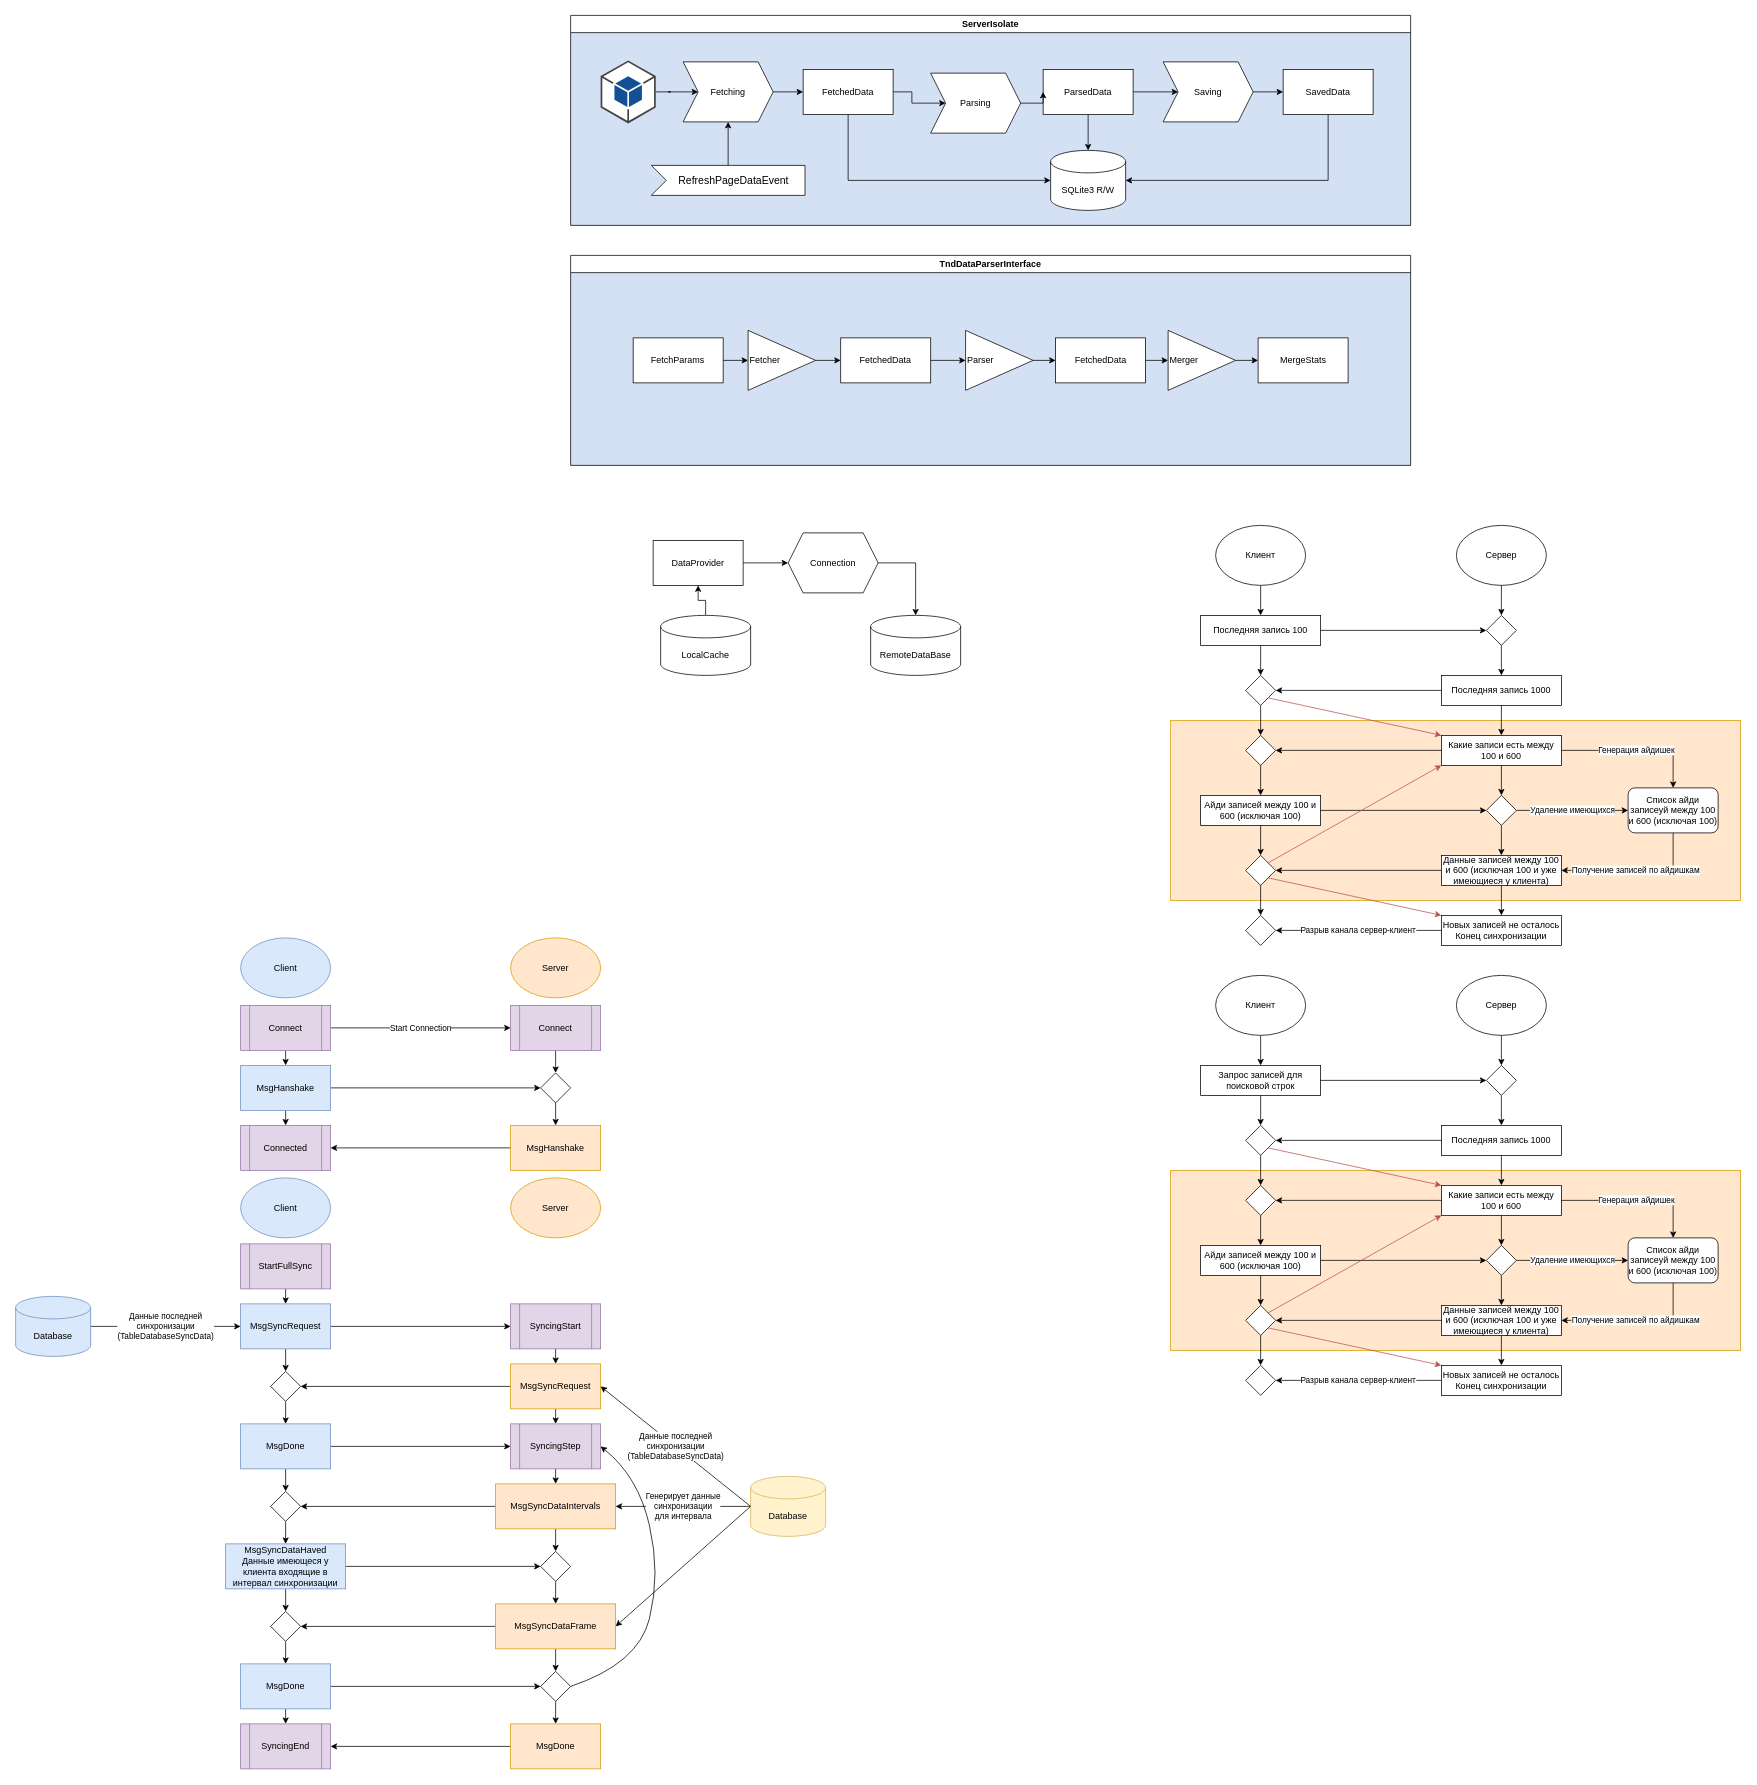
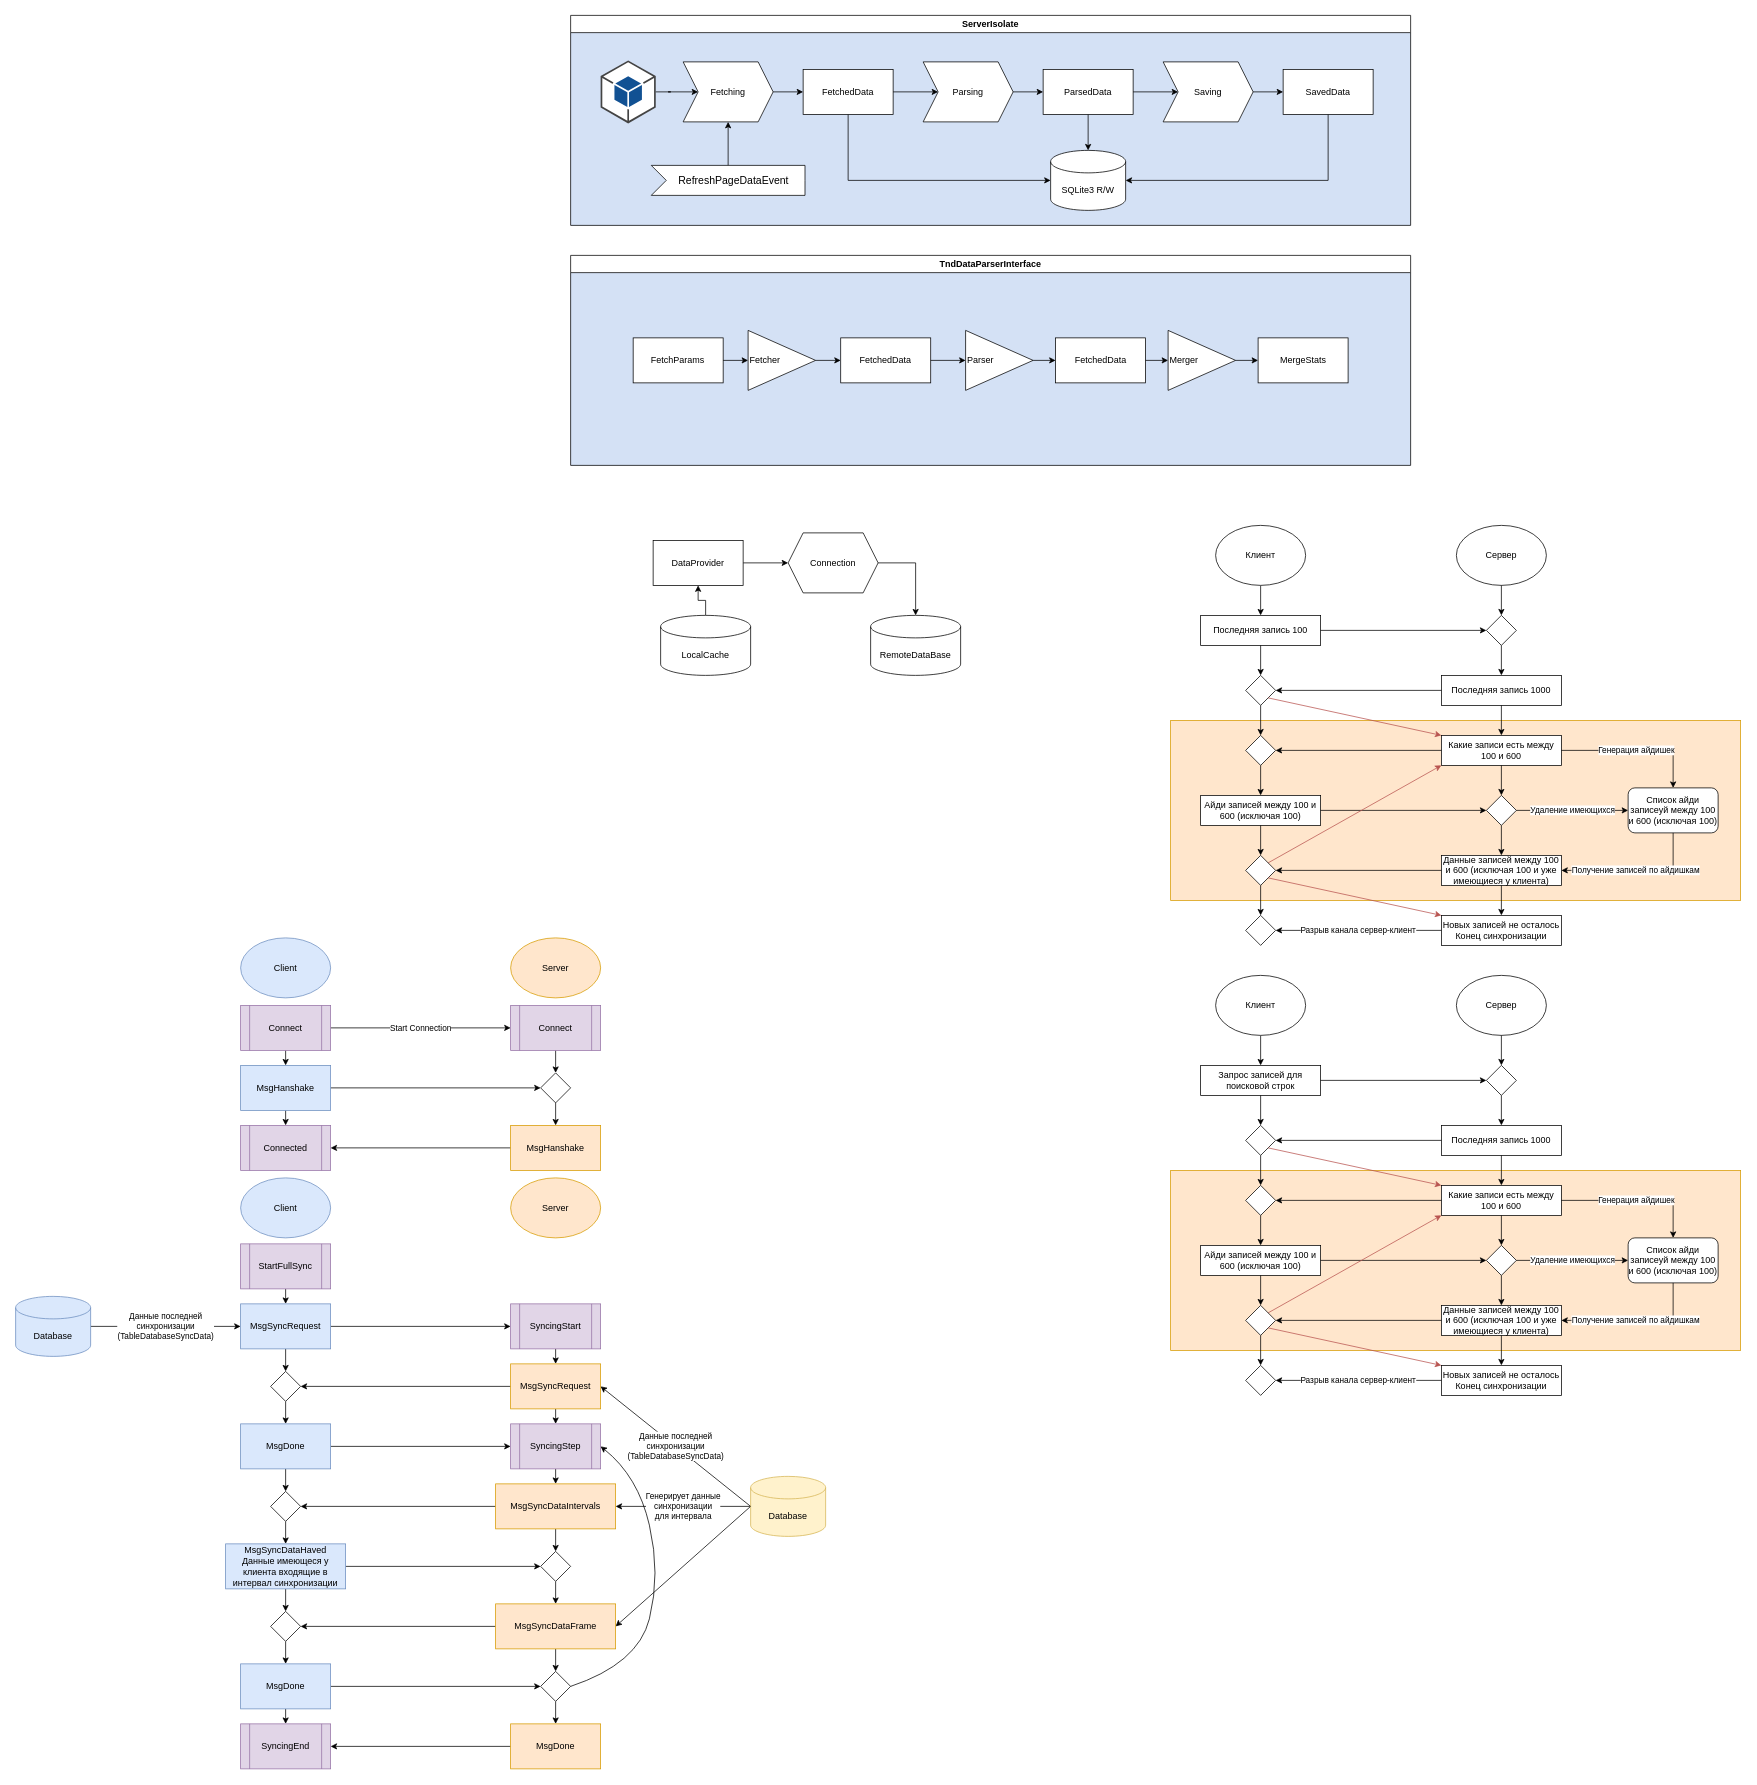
node "Parsing": moved (975, 103) -> (968, 92)
